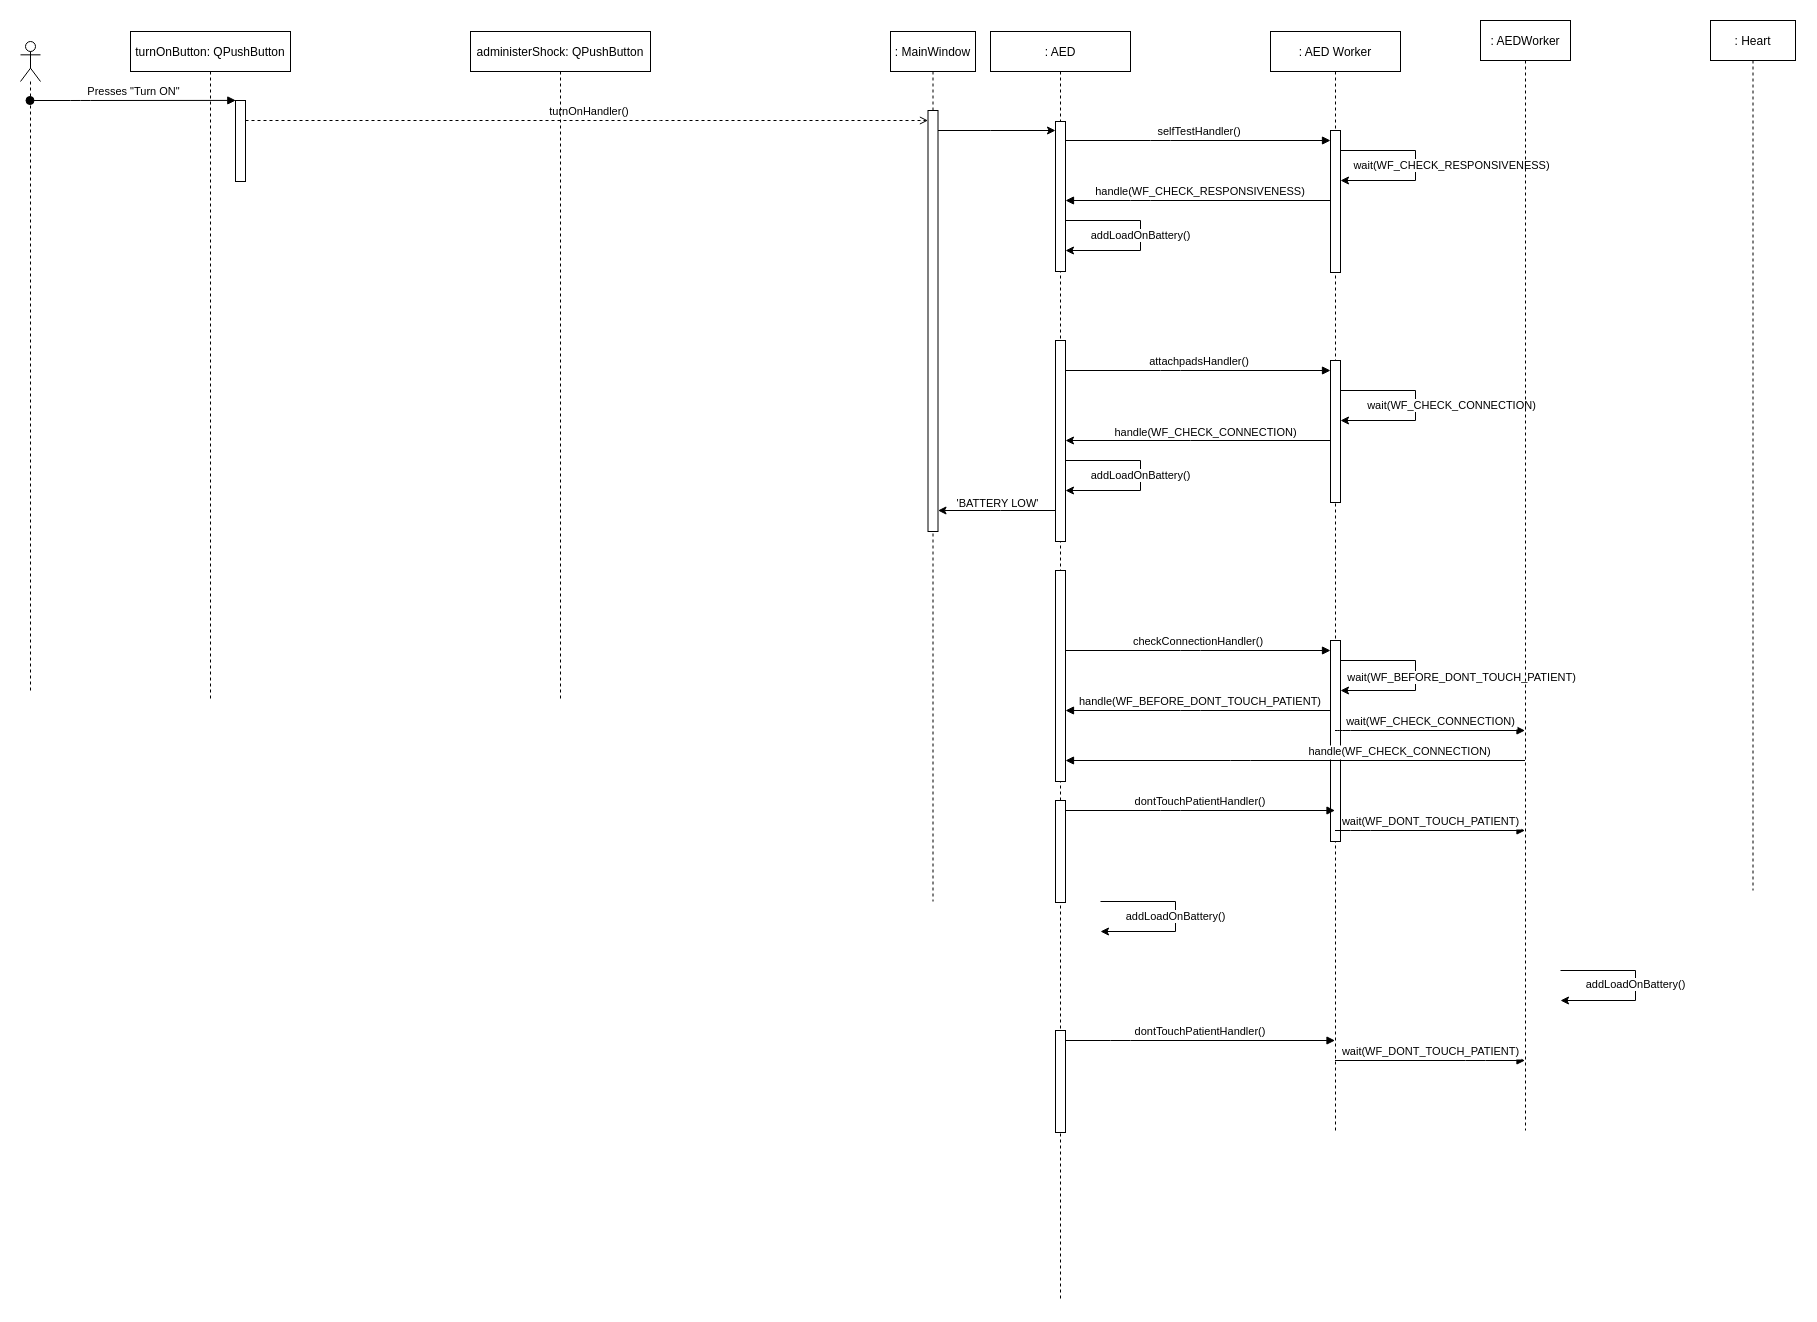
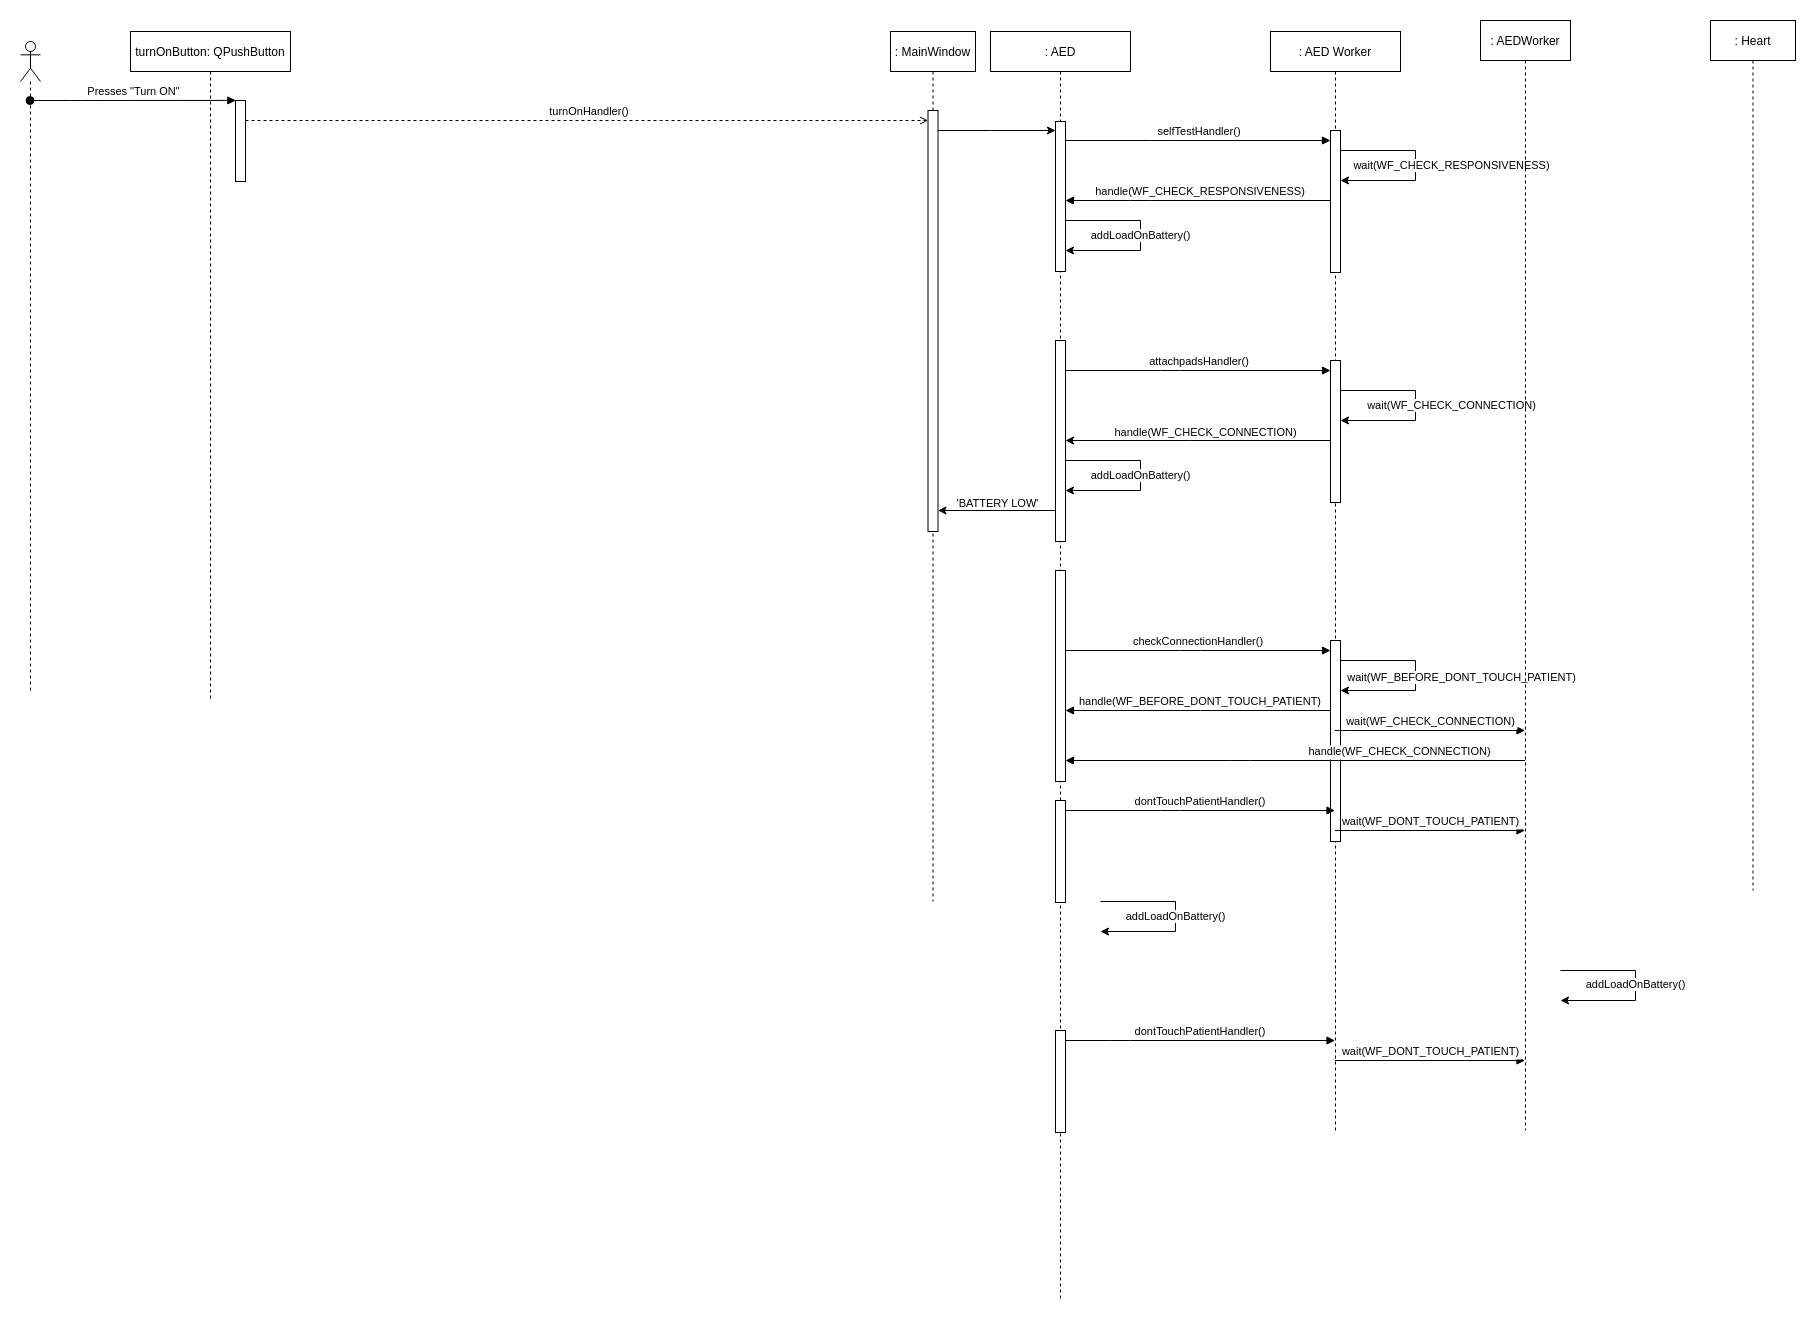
node "administerShock: QPushButton": removed
